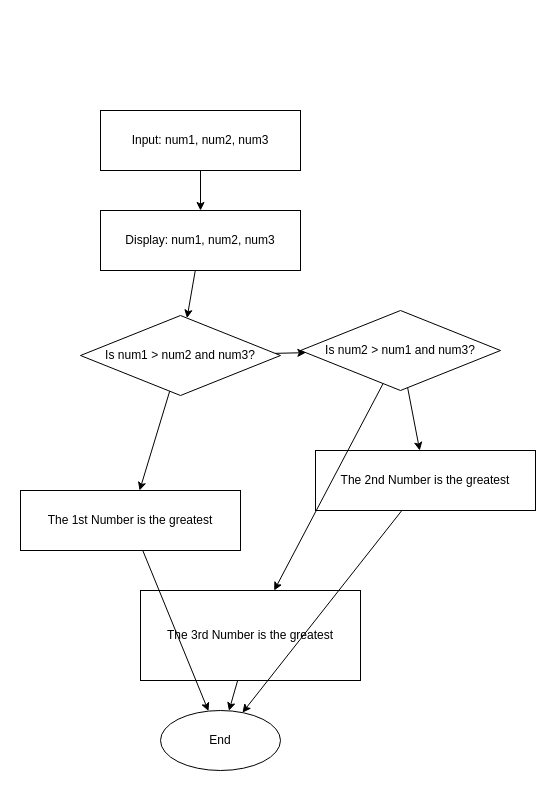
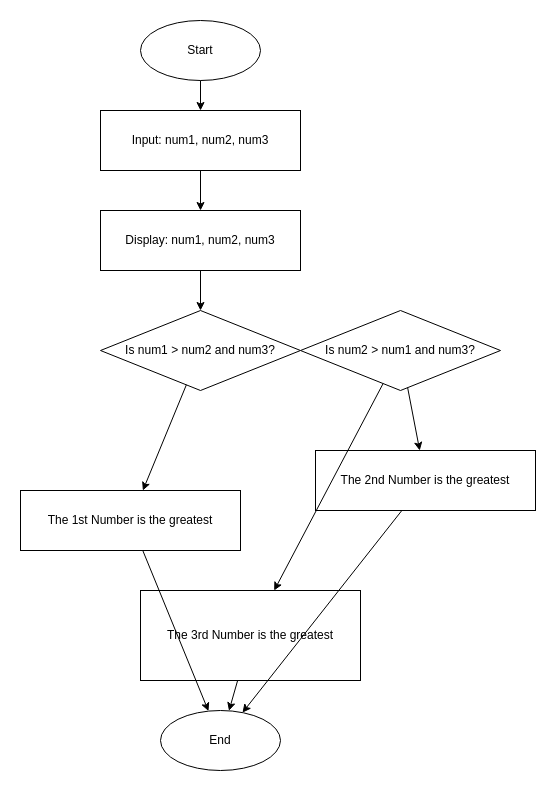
node "Start": added
edge "Start" -> "Input: num1, num2, num3": added
node "Is num1 > num2 and num3?": moved (181, 356) -> (201, 351)
